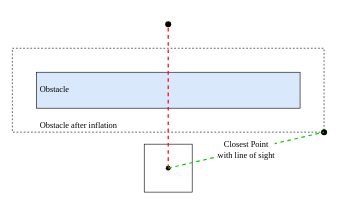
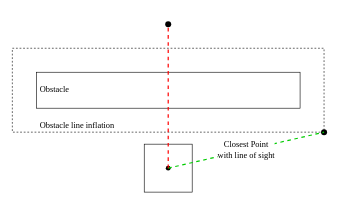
node "Obstacle": fillcolor #dae8fc -> #ffffff
node "Obstacle after inflation": label "Obstacle after inflation" -> "Obstacle line inflation"
